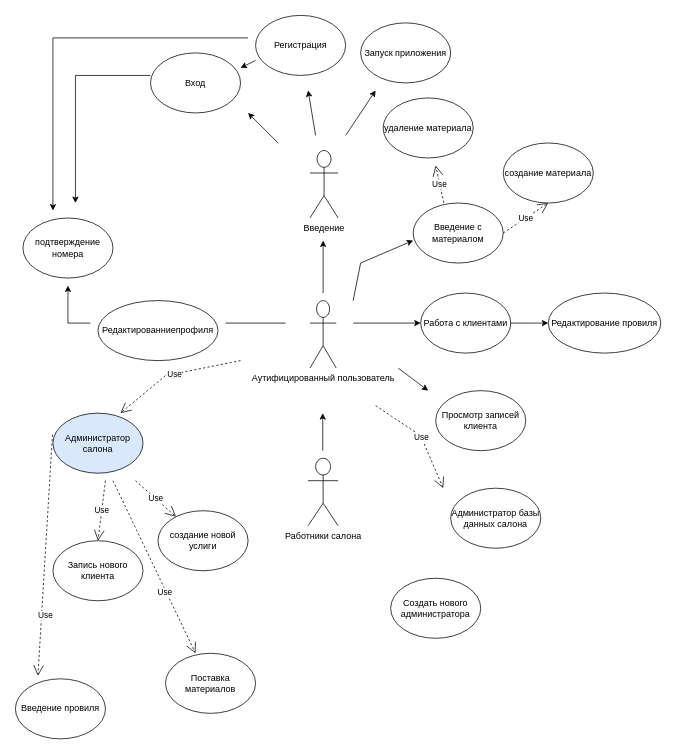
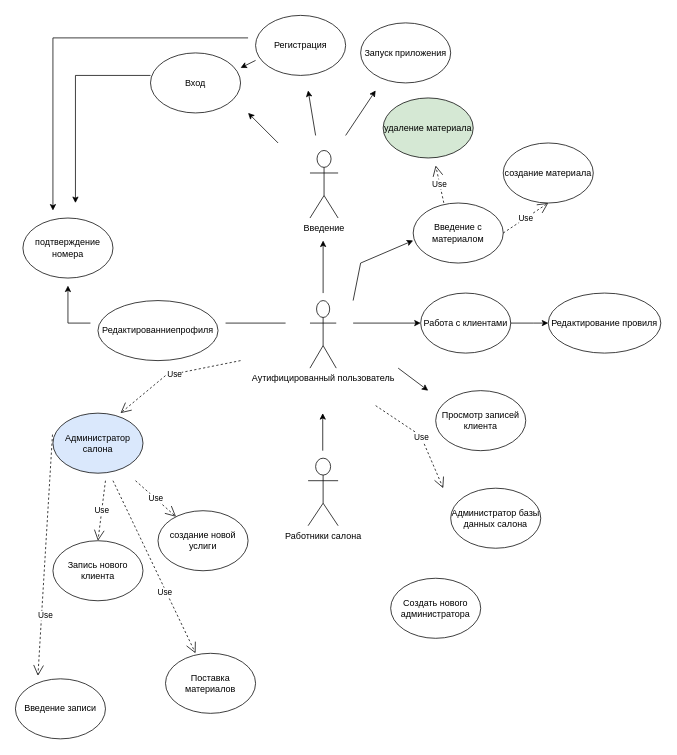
node "удаление материала": fillcolor #ffffff -> #d5e8d4
node "Введение провиля": label "Введение провиля" -> "Введение записи"
